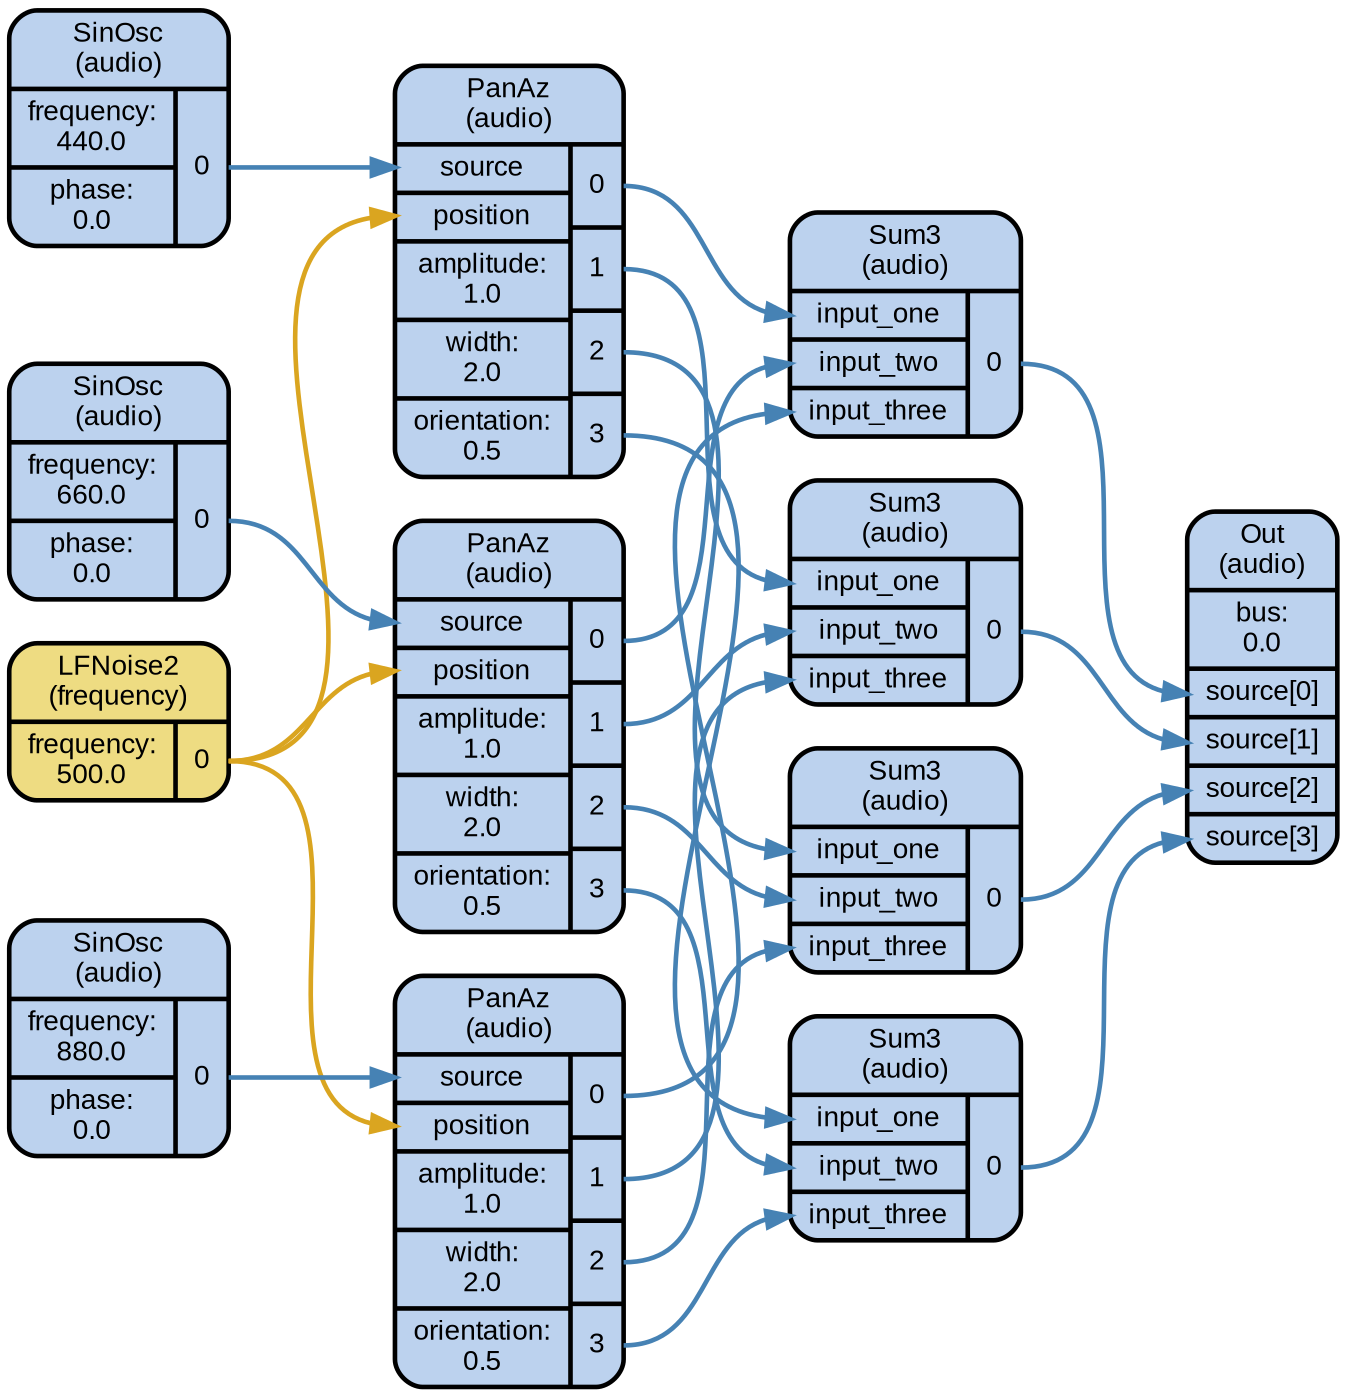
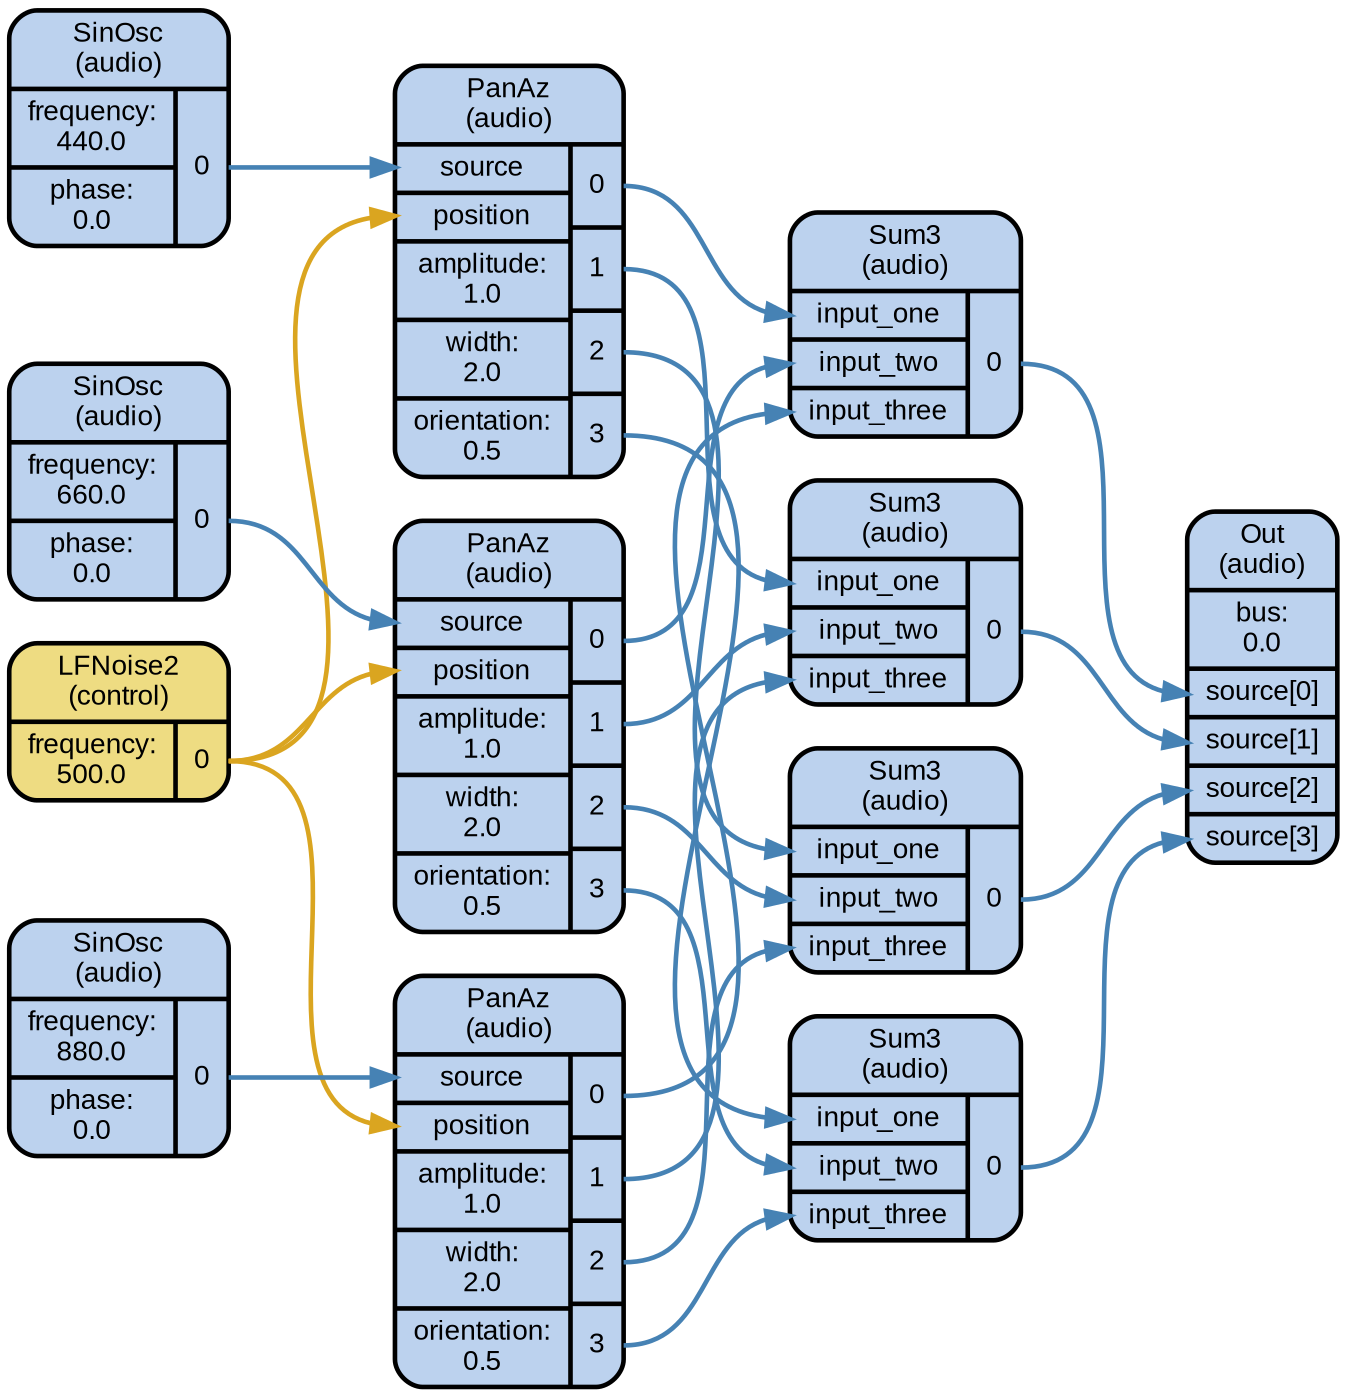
node "LFNoise2": text "(frequency)" -> "(control)"
